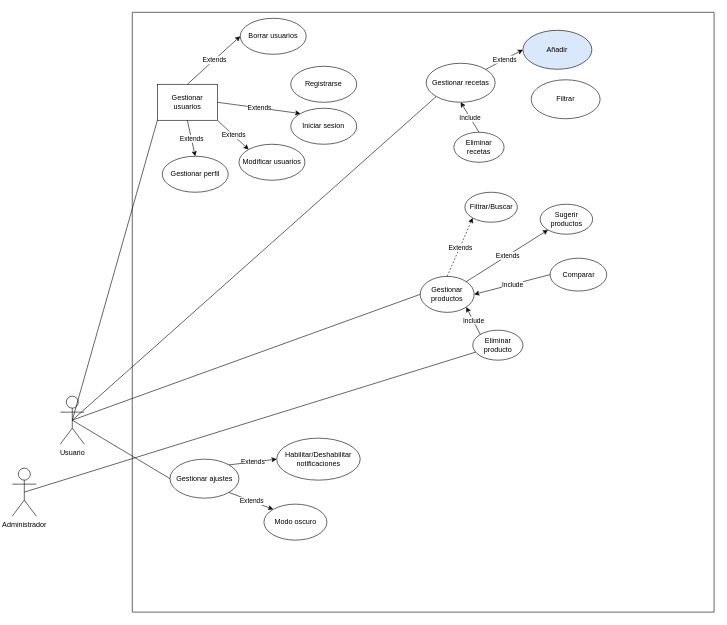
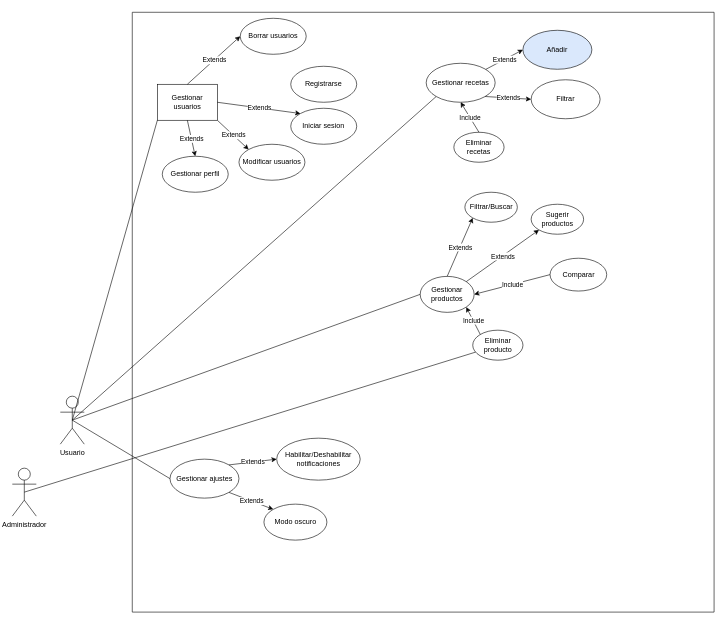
edge "Gestionar recetas" -> "Filtrar": added, label "Extends"
node "Sugerir productos": moved (567, 219) -> (558, 219)
edge "Gestionar productos" -> "Filtrar/Buscar": style dashed -> solid
